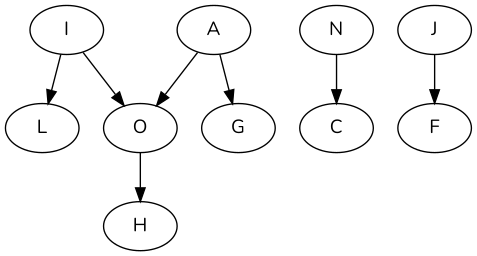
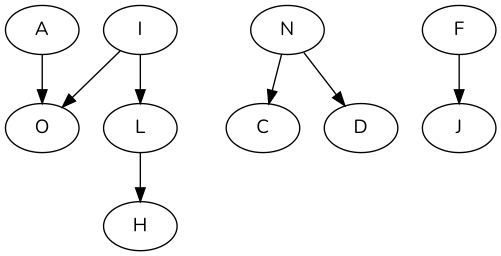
edge "J" -> "F": reversed
node "G": removed
node "D": added
edge "O" -> "H": now "L" -> "H"
